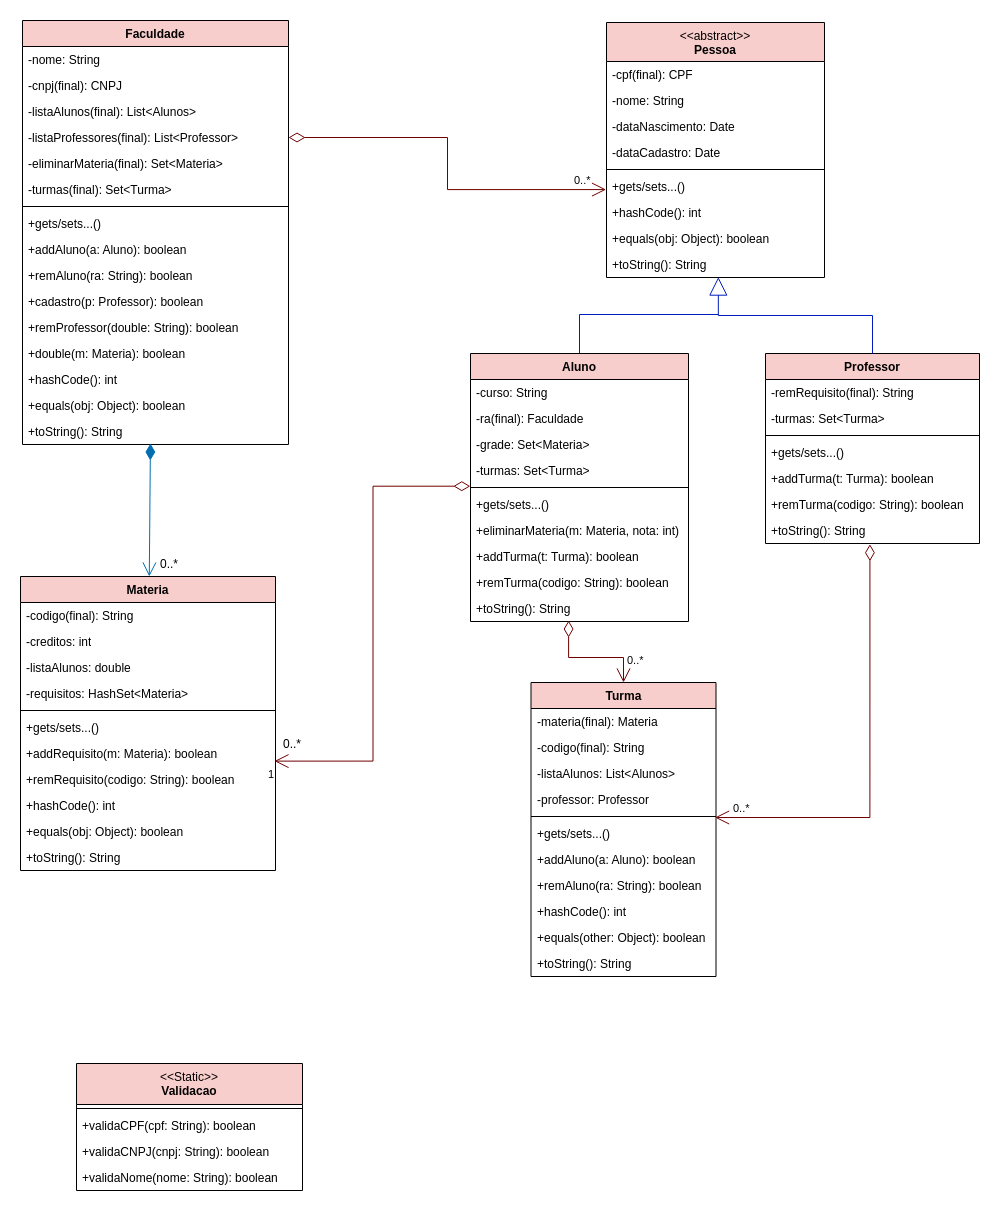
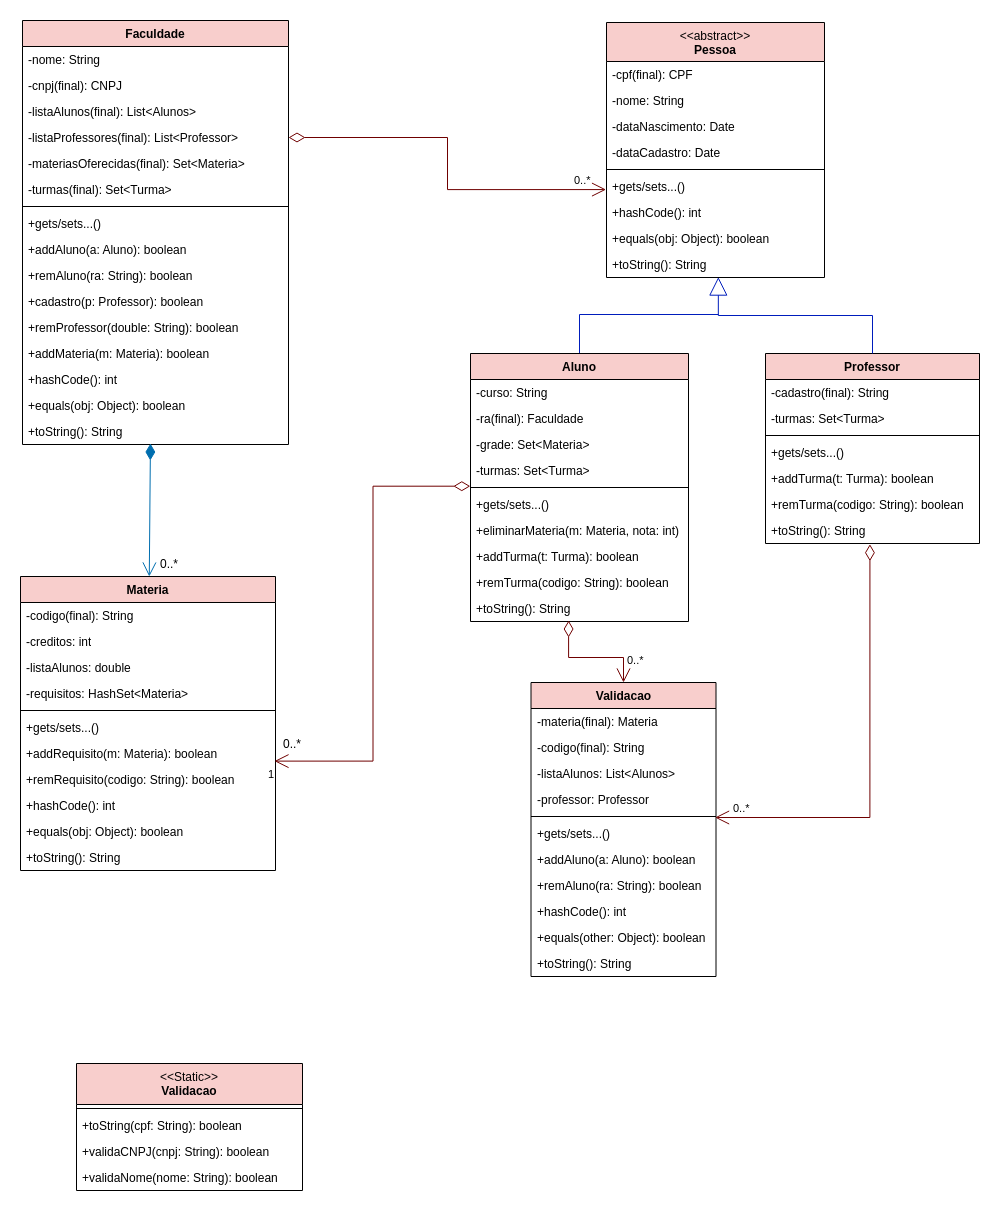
node "-eliminarMateria(final): Set<Materia>": label "-eliminarMateria(final): Set<Materia>" -> "-materiasOferecidas(final): Set<Materia>"
node "+double(m: Materia): boolean": label "+double(m: Materia): boolean" -> "+addMateria(m: Materia): boolean"
node "-remRequisito(final): String": label "-remRequisito(final): String" -> "-cadastro(final): String"
node "Turma": label "Turma" -> "Validacao"
node "+validaCPF(cpf: String): boolean": label "+validaCPF(cpf: String): boolean" -> "+toString(cpf: String): boolean"
